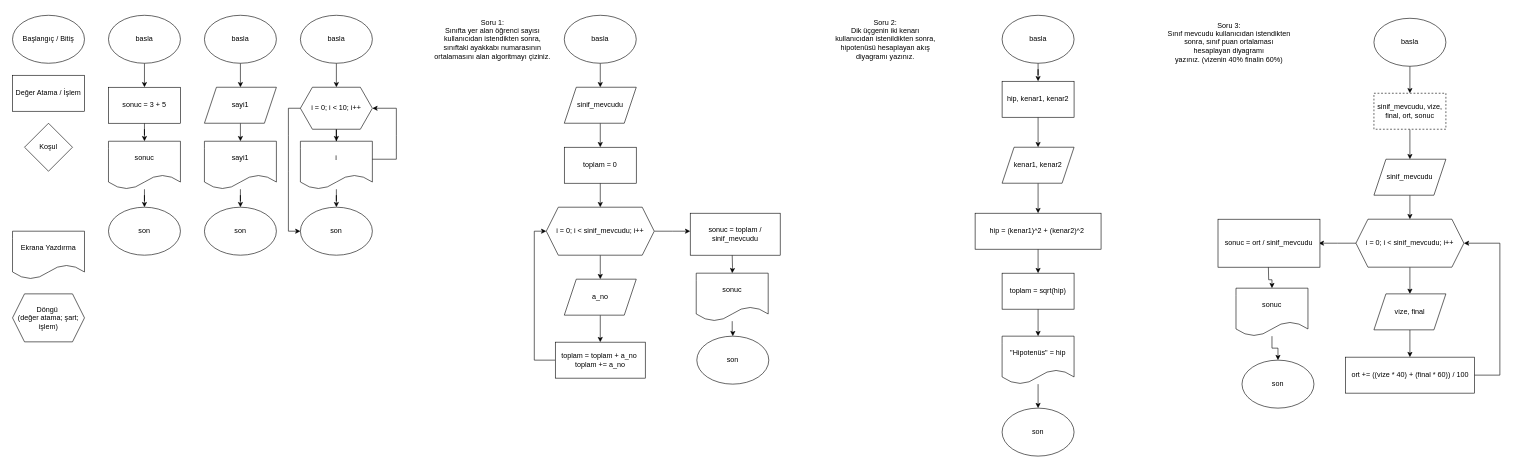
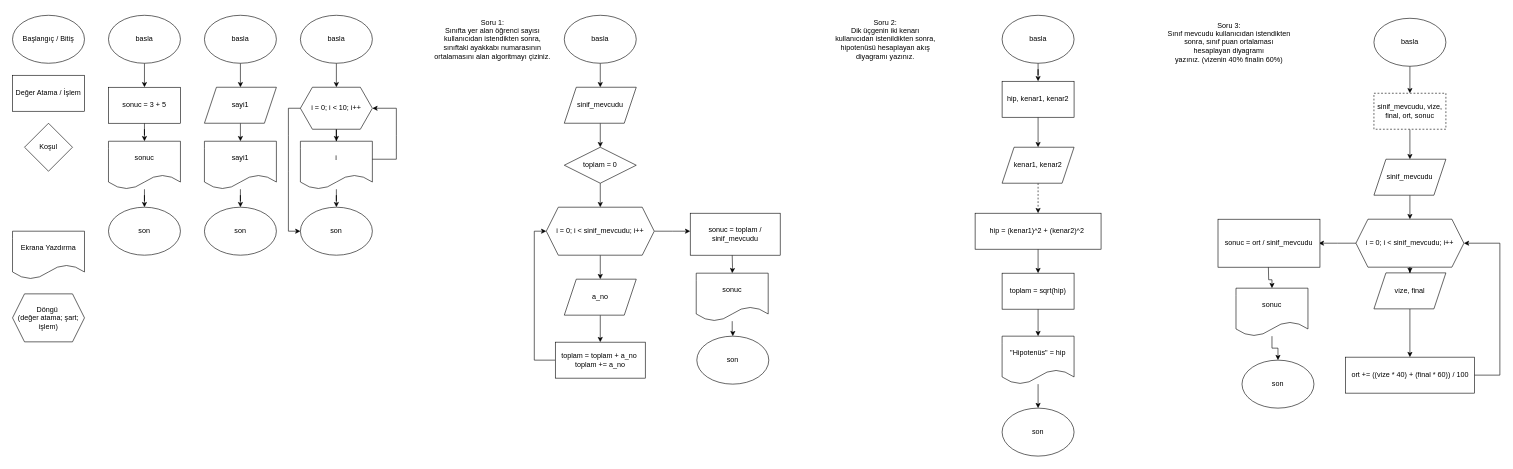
node "toplam = 0": shape rectangle -> diamond
edge "kenar1, kenar2" -> "hip = (kenar1)^2 + (kenar2)^2": style solid -> dashed
node "vize, final": moved (1410, 312) -> (1410, 291)
